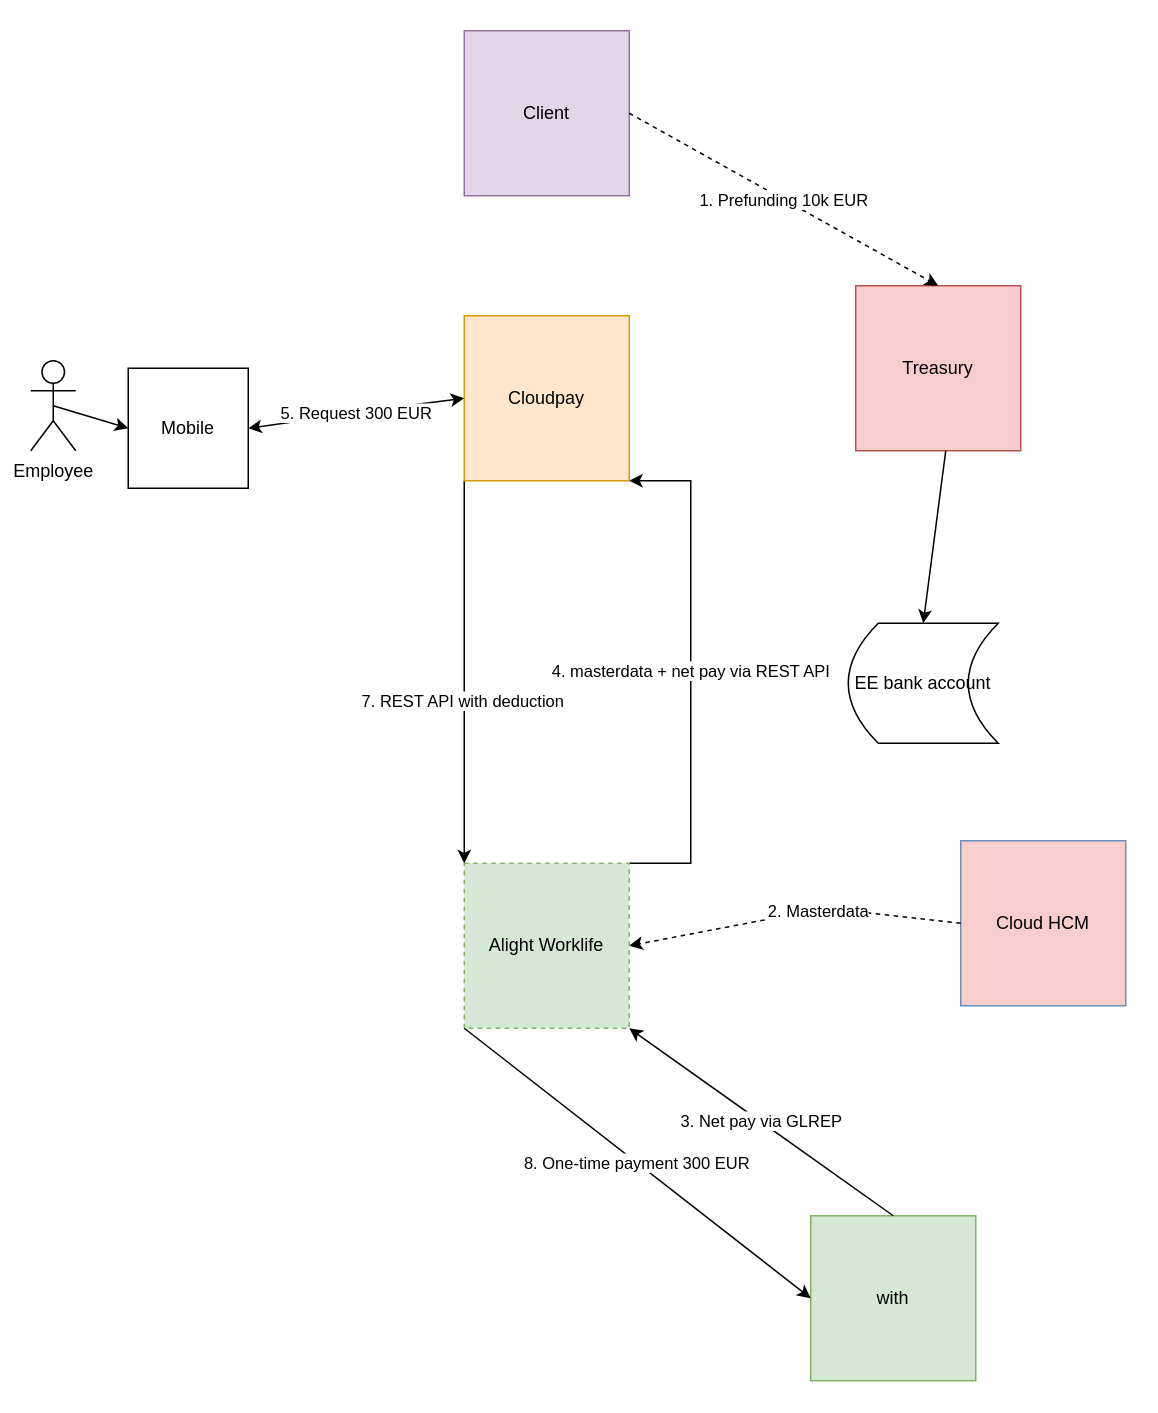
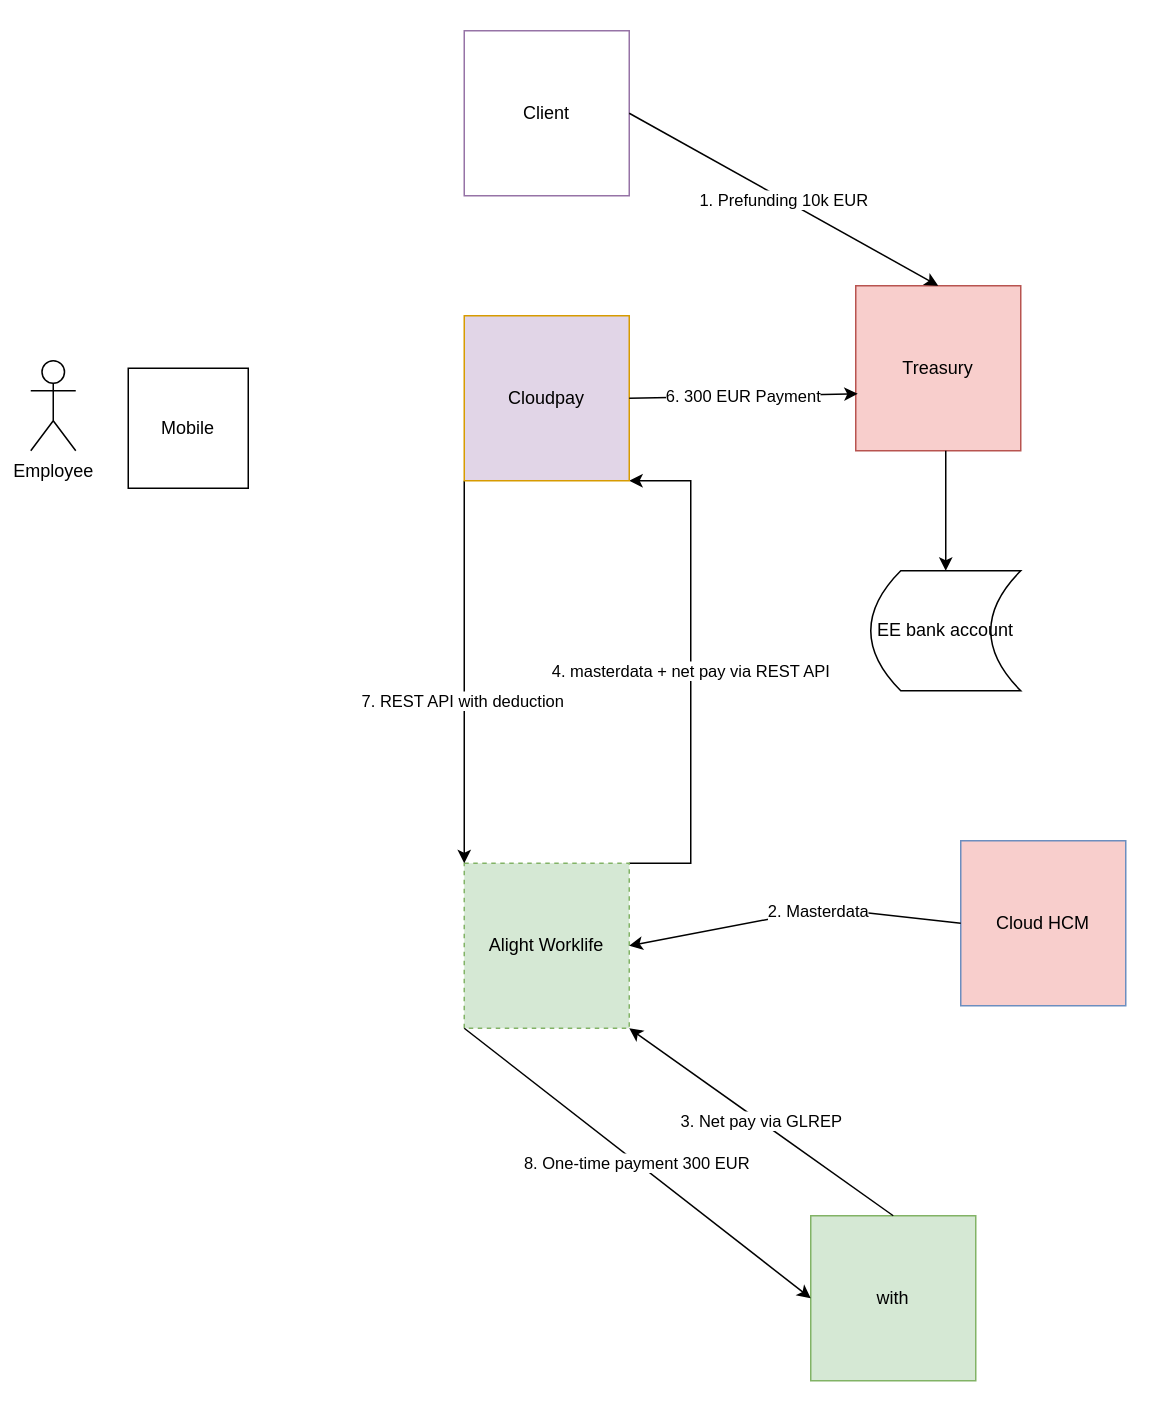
node "Client": fillcolor #e1d5e7 -> #ffffff
edge "Client" -> "Treasury": style dashed -> solid
edge "Cloudpay" -> "Treasury": added, label "6. 300 EUR Payment"
node "Cloudpay": fillcolor #ffe6cc -> #e1d5e7
edge "Cloudpay" -- "Mobile": removed, label "5. Request 300 EUR"
edge "Employee" -> "Mobile": removed
node "EE bank account": moved (923, 683) -> (946, 631)
edge "Cloud HCM" -> "Alight Worklife": style dashed -> solid
